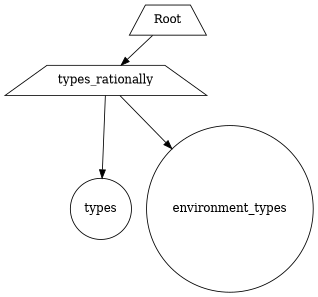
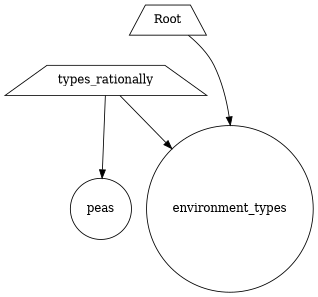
edge "Root" -> "types_rationally": now "Root" -> "environment_types"
node "types": label "types" -> "peas"
